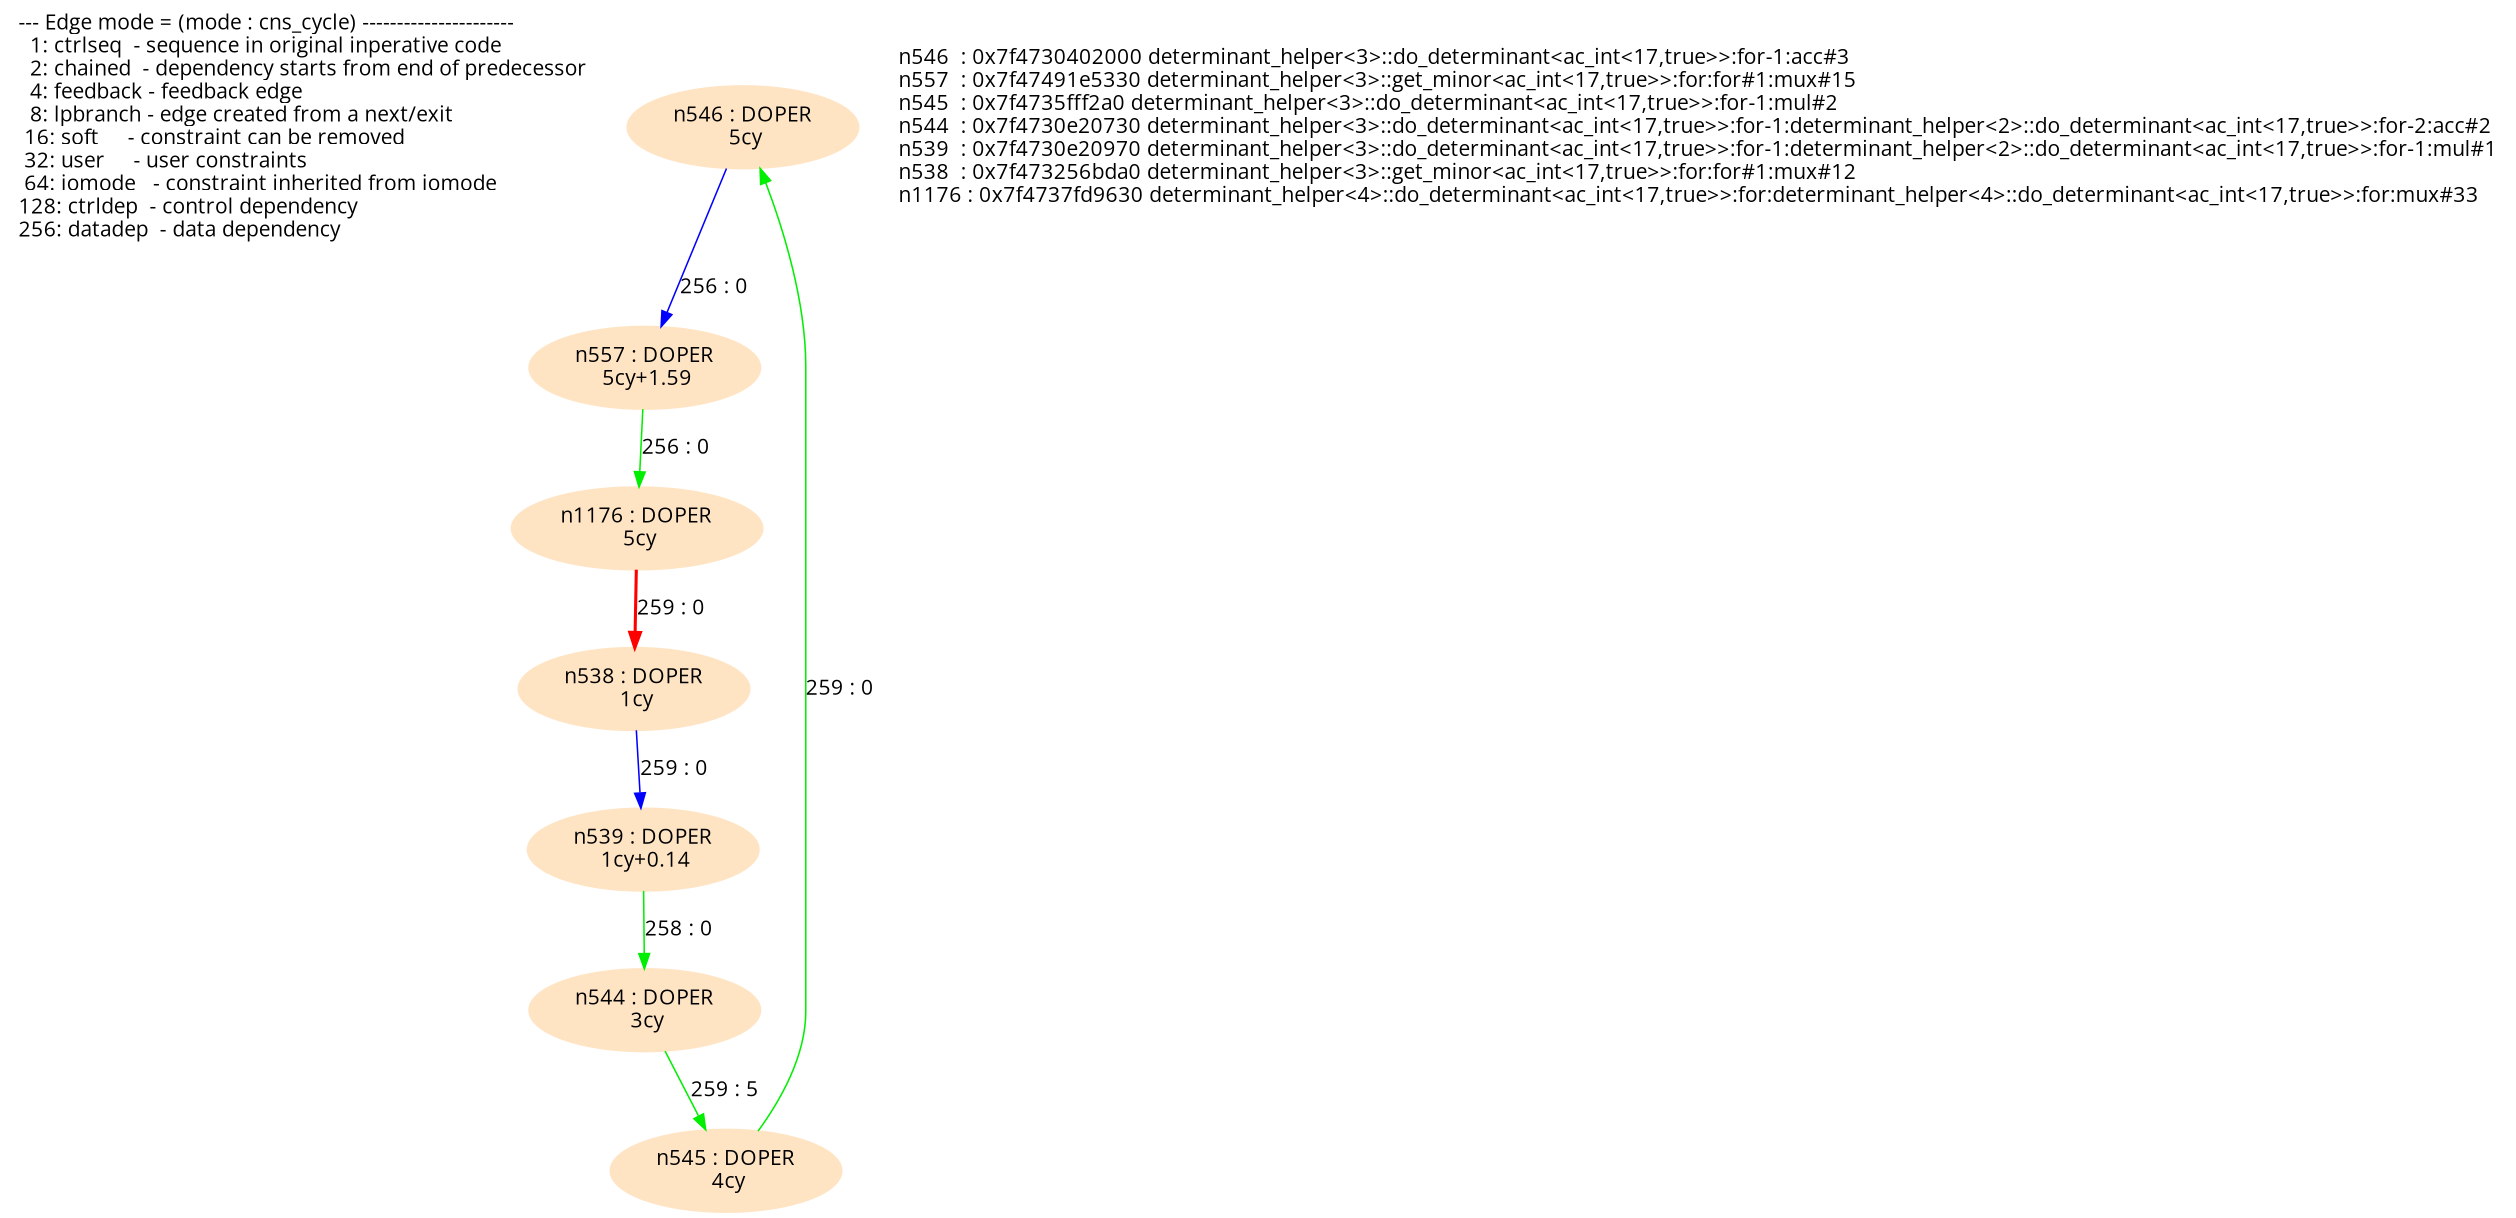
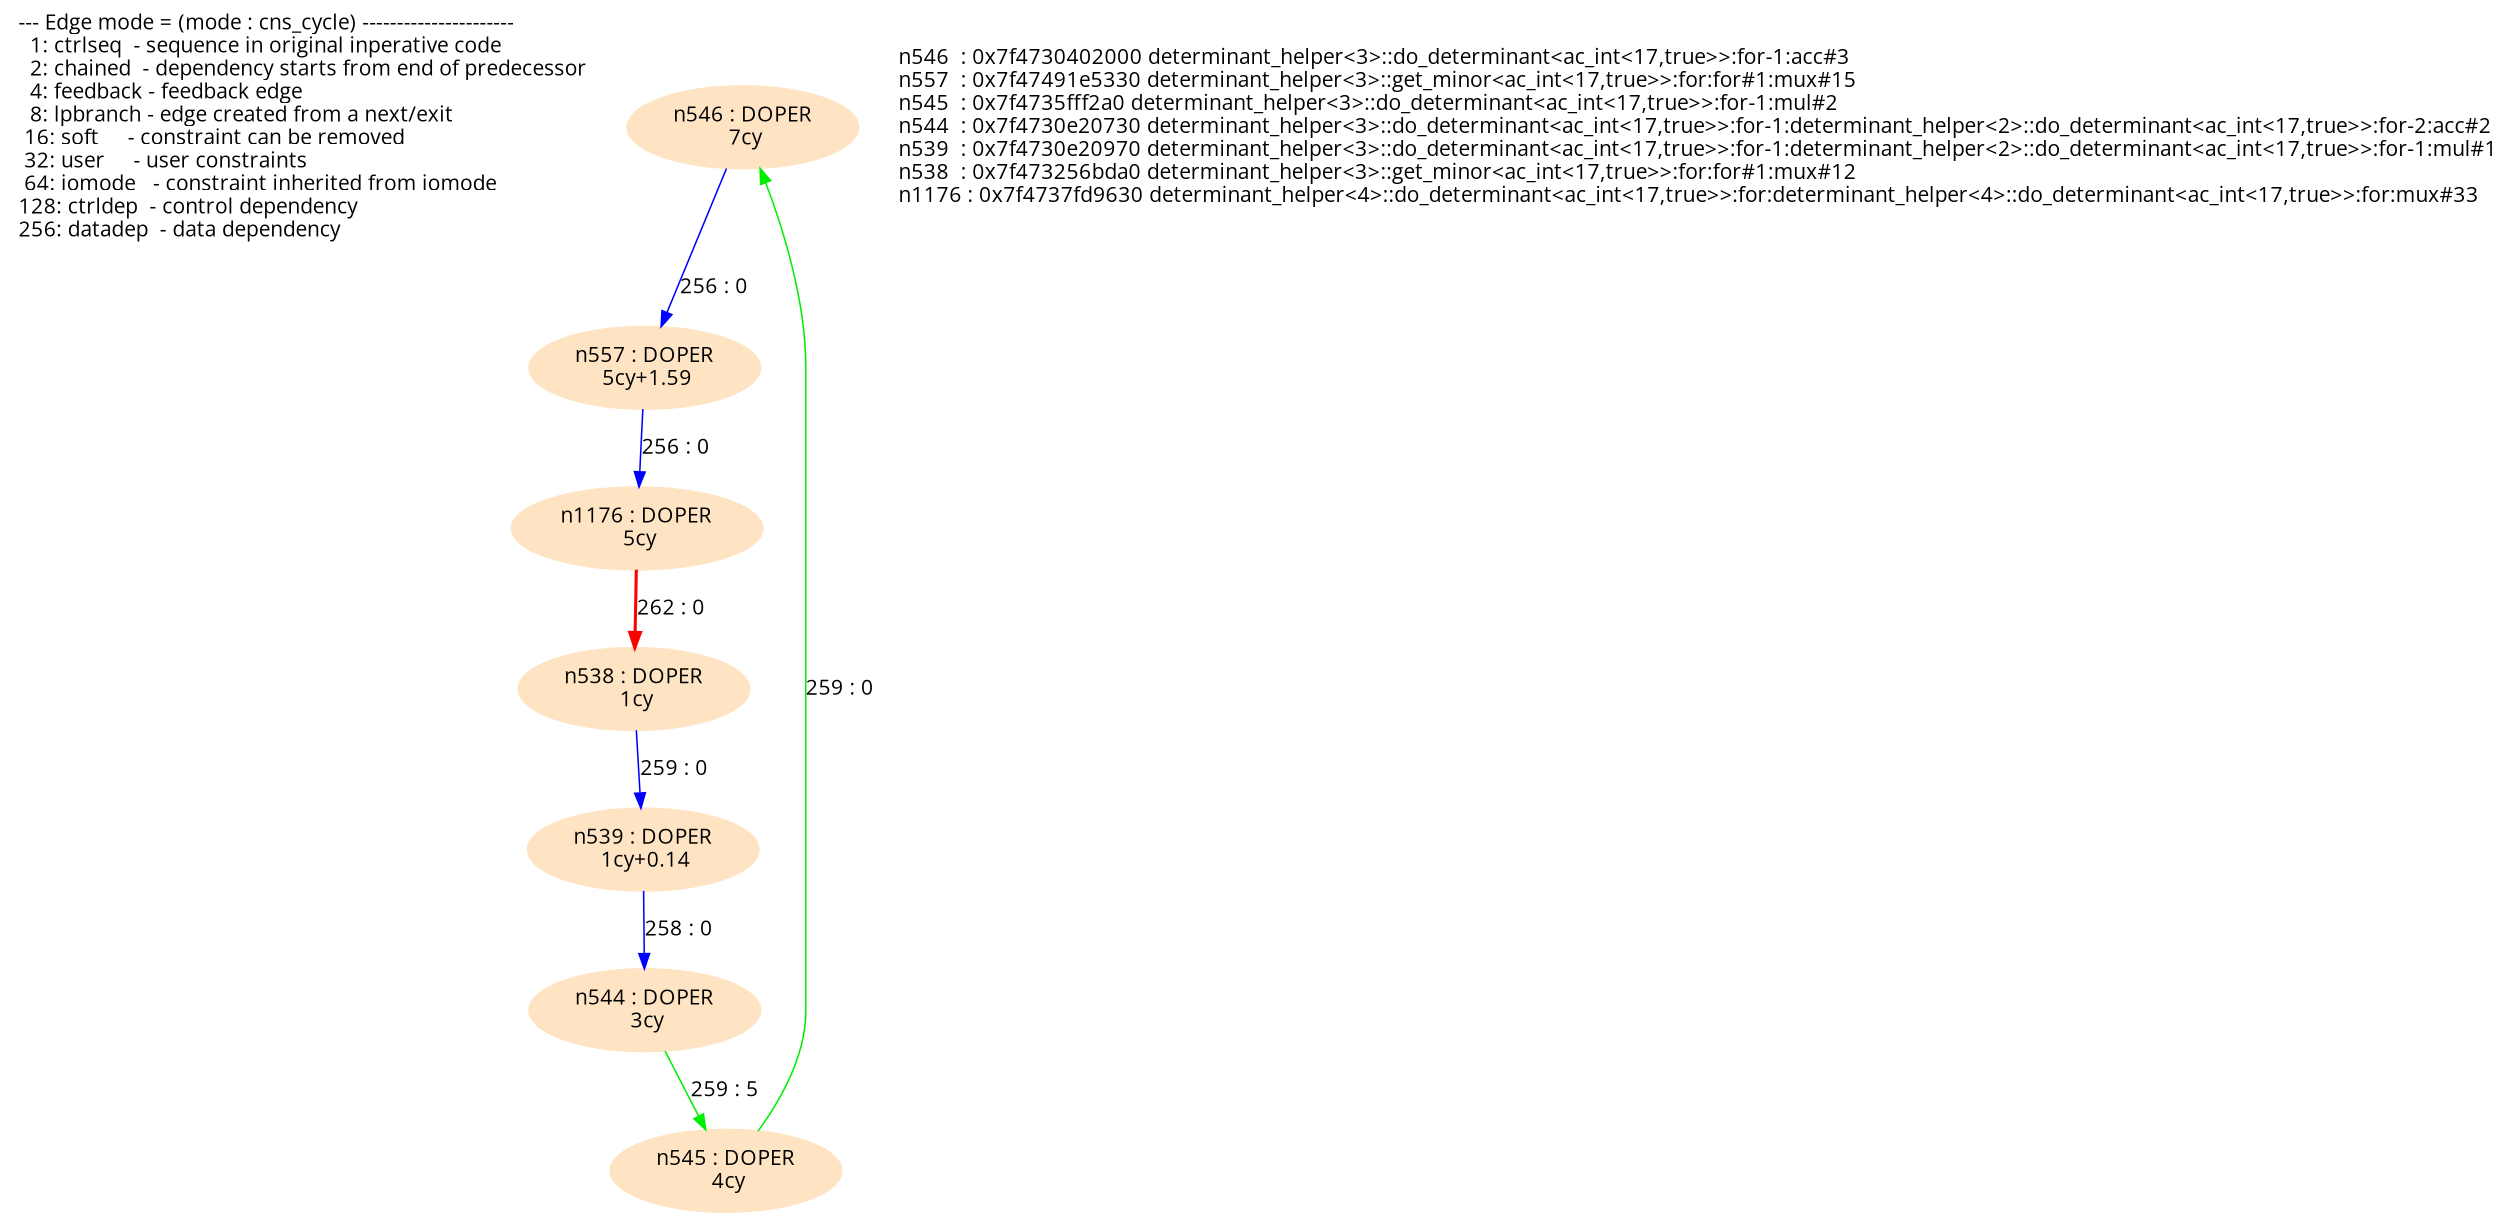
node "n546 : DOPER 5cy": label "n546 : DOPER 5cy" -> "n546 : DOPER 7cy"
edge "n557 : DOPER 5cy+1.59" -> "n1176 : DOPER 5cy": color green2 -> blue
edge "n1176 : DOPER 5cy" -> "n538 : DOPER 1cy": label "259 : 0" -> "262 : 0"
edge "n539 : DOPER 1cy+0.14" -> "n544 : DOPER 3cy": color green2 -> blue
